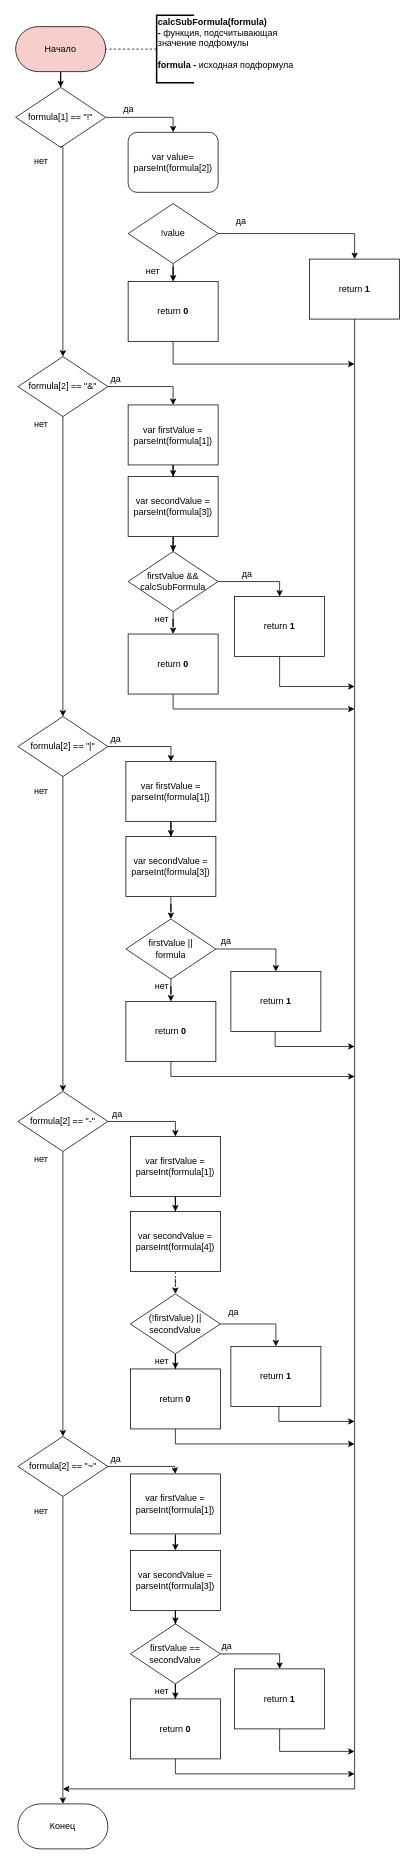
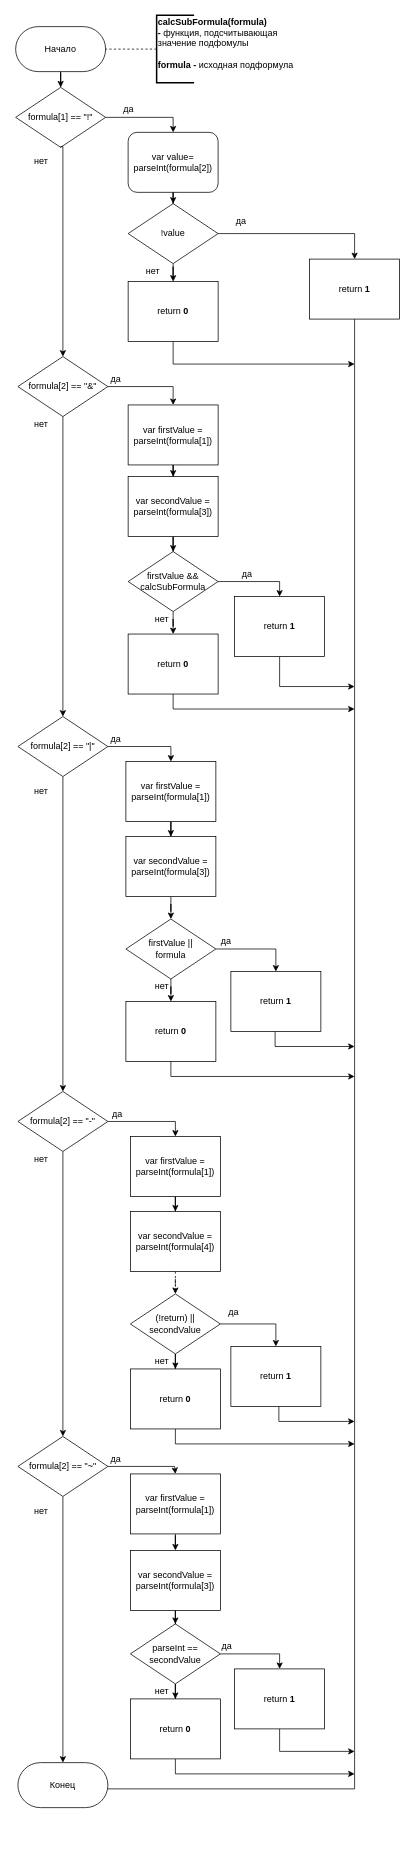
node "Начало": fillcolor #f8cecc -> #ffffff
edge "var value= parseInt(formula[2])" -> "!value": added
node "(!firstValue) || secondValue": label "(!firstValue) || secondValue" -> "(!return) || secondValue"
node "firstValue == secondValue": label "firstValue == secondValue" -> "parseInt == secondValue"
node "Конец": moved (63, 1827) -> (63, 1785)
